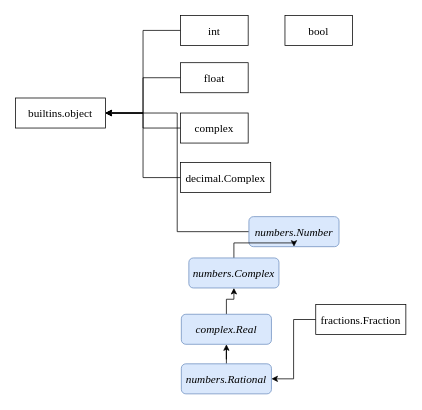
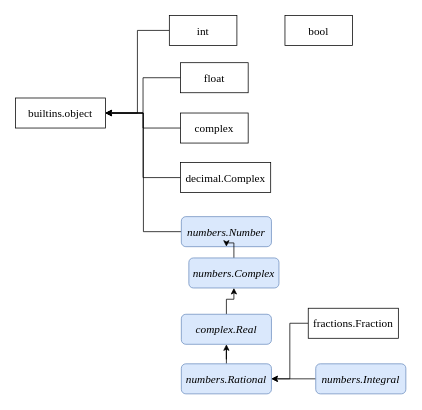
node "int": moved (214, 30) -> (203, 30)
node "numbers.Number": moved (294, 231) -> (226, 231)
node "fractions.Fraction": moved (360, 319) -> (353, 323)
edge "numbers.Integral" -> "numbers.Rational": added
node "numbers.Integral": added
